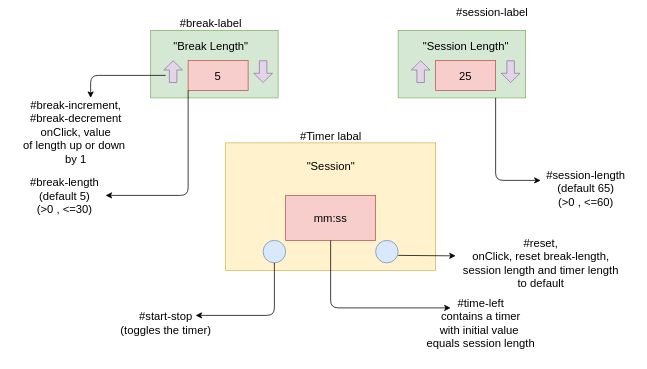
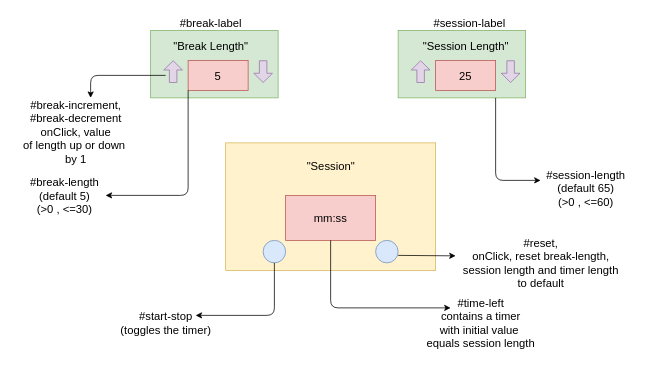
node "#session-label": moved (492, 12) -> (469, 23)
node "#Timer labal": removed
